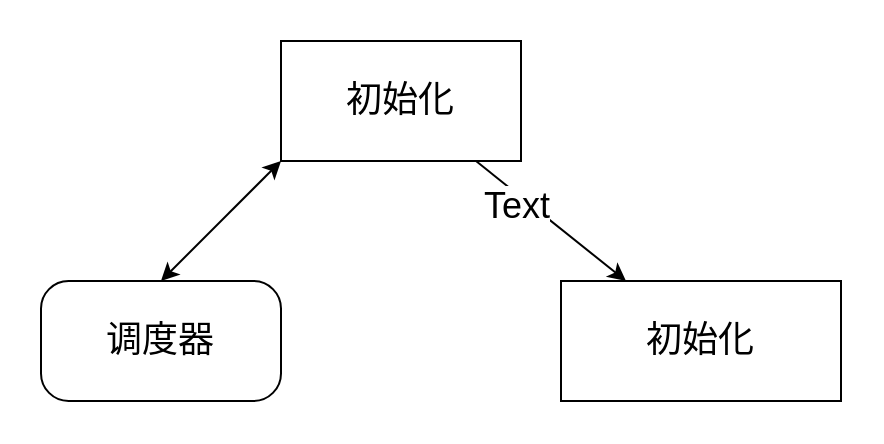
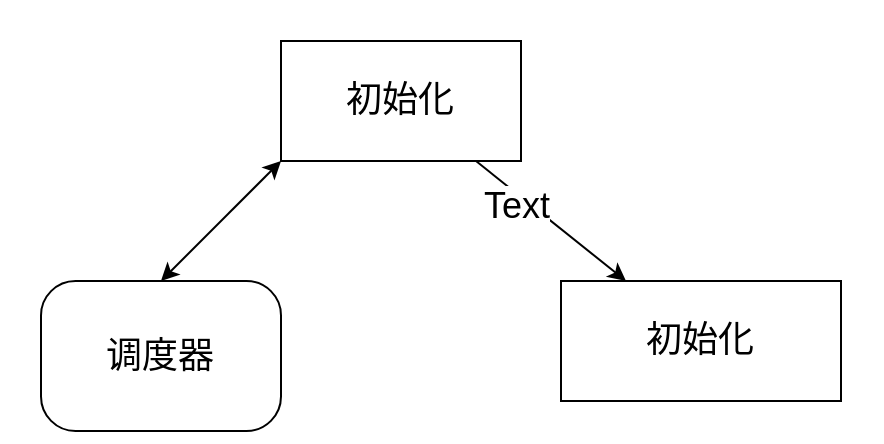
node "调度器": size 240x120 -> 240x150
